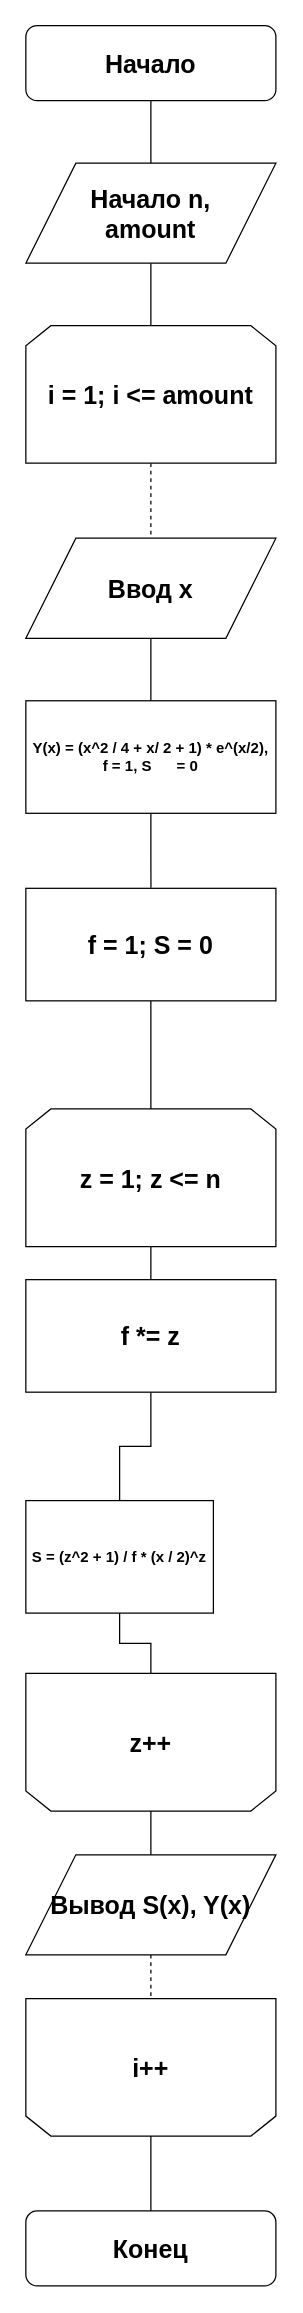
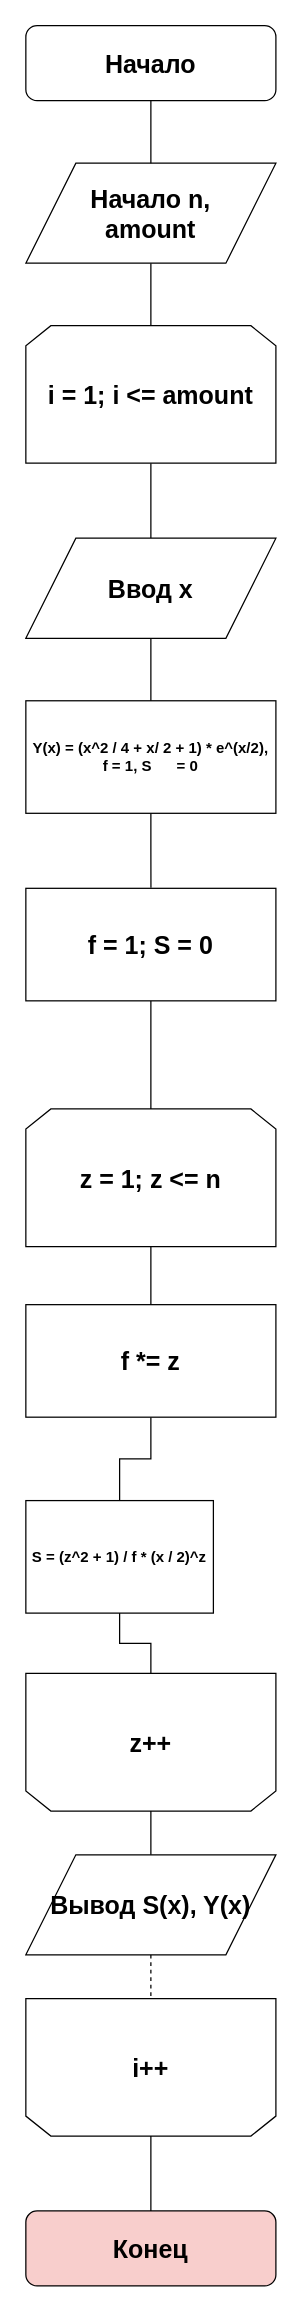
edge "i = 1; i <= amount" -- "Ввод x": style dashed -> solid
node "f *= z": moved (151, 1336) -> (151, 1361)
node "Конец": fillcolor #ffffff -> #f8cecc
